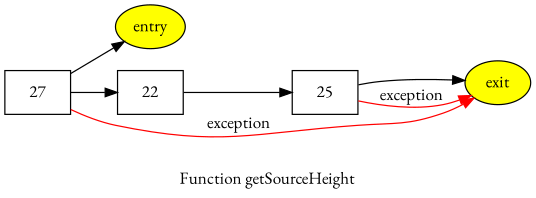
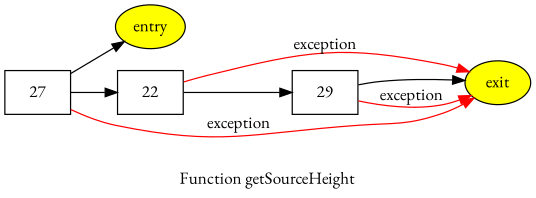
edge "22" -> "exit": added, label "exception"
node "25": label "25" -> "29"
